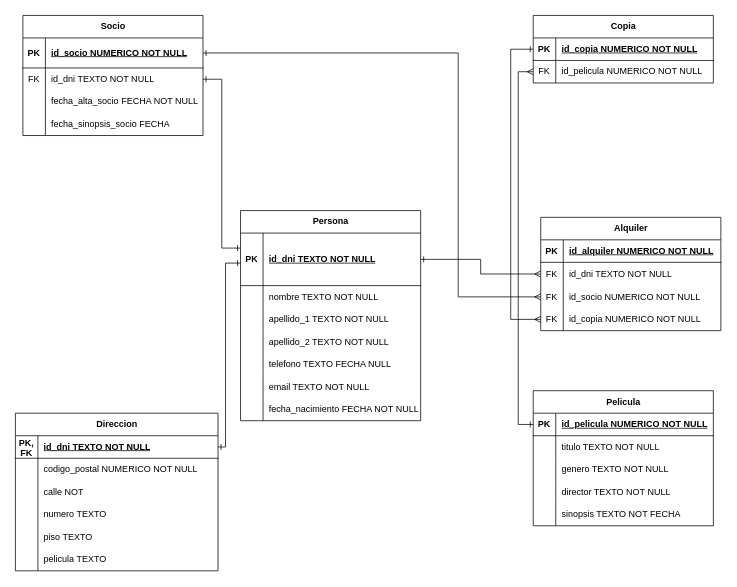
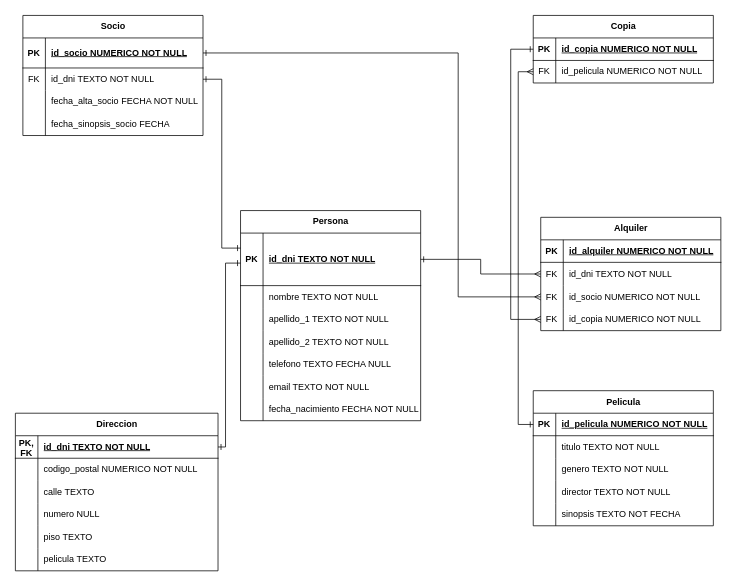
node "calle NOT": label "calle NOT" -> "calle TEXTO"
node "numero TEXTO": label "numero TEXTO" -> "numero NULL"
